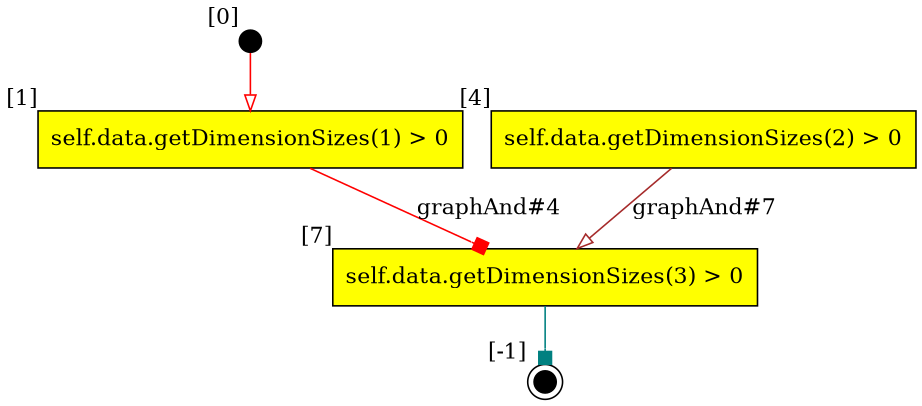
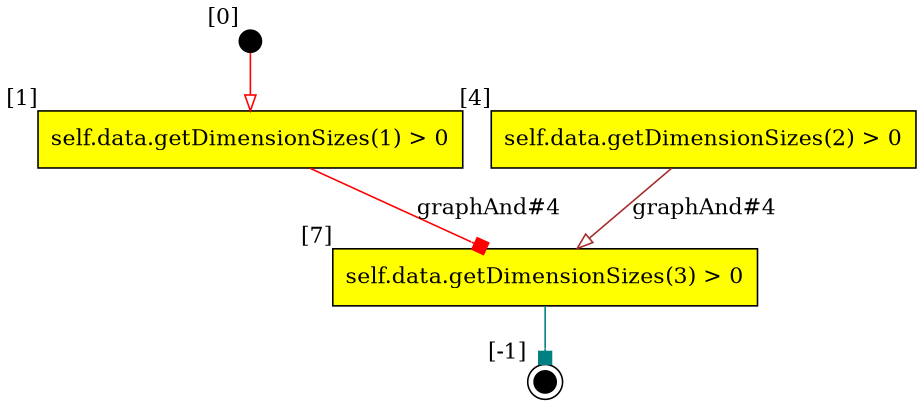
edge "self.data.getDimensionSizes(2) > 0 [4]" -> "self.data.getDimensionSizes(3) > 0 [7]": label "graphAnd#7" -> "graphAnd#4"
